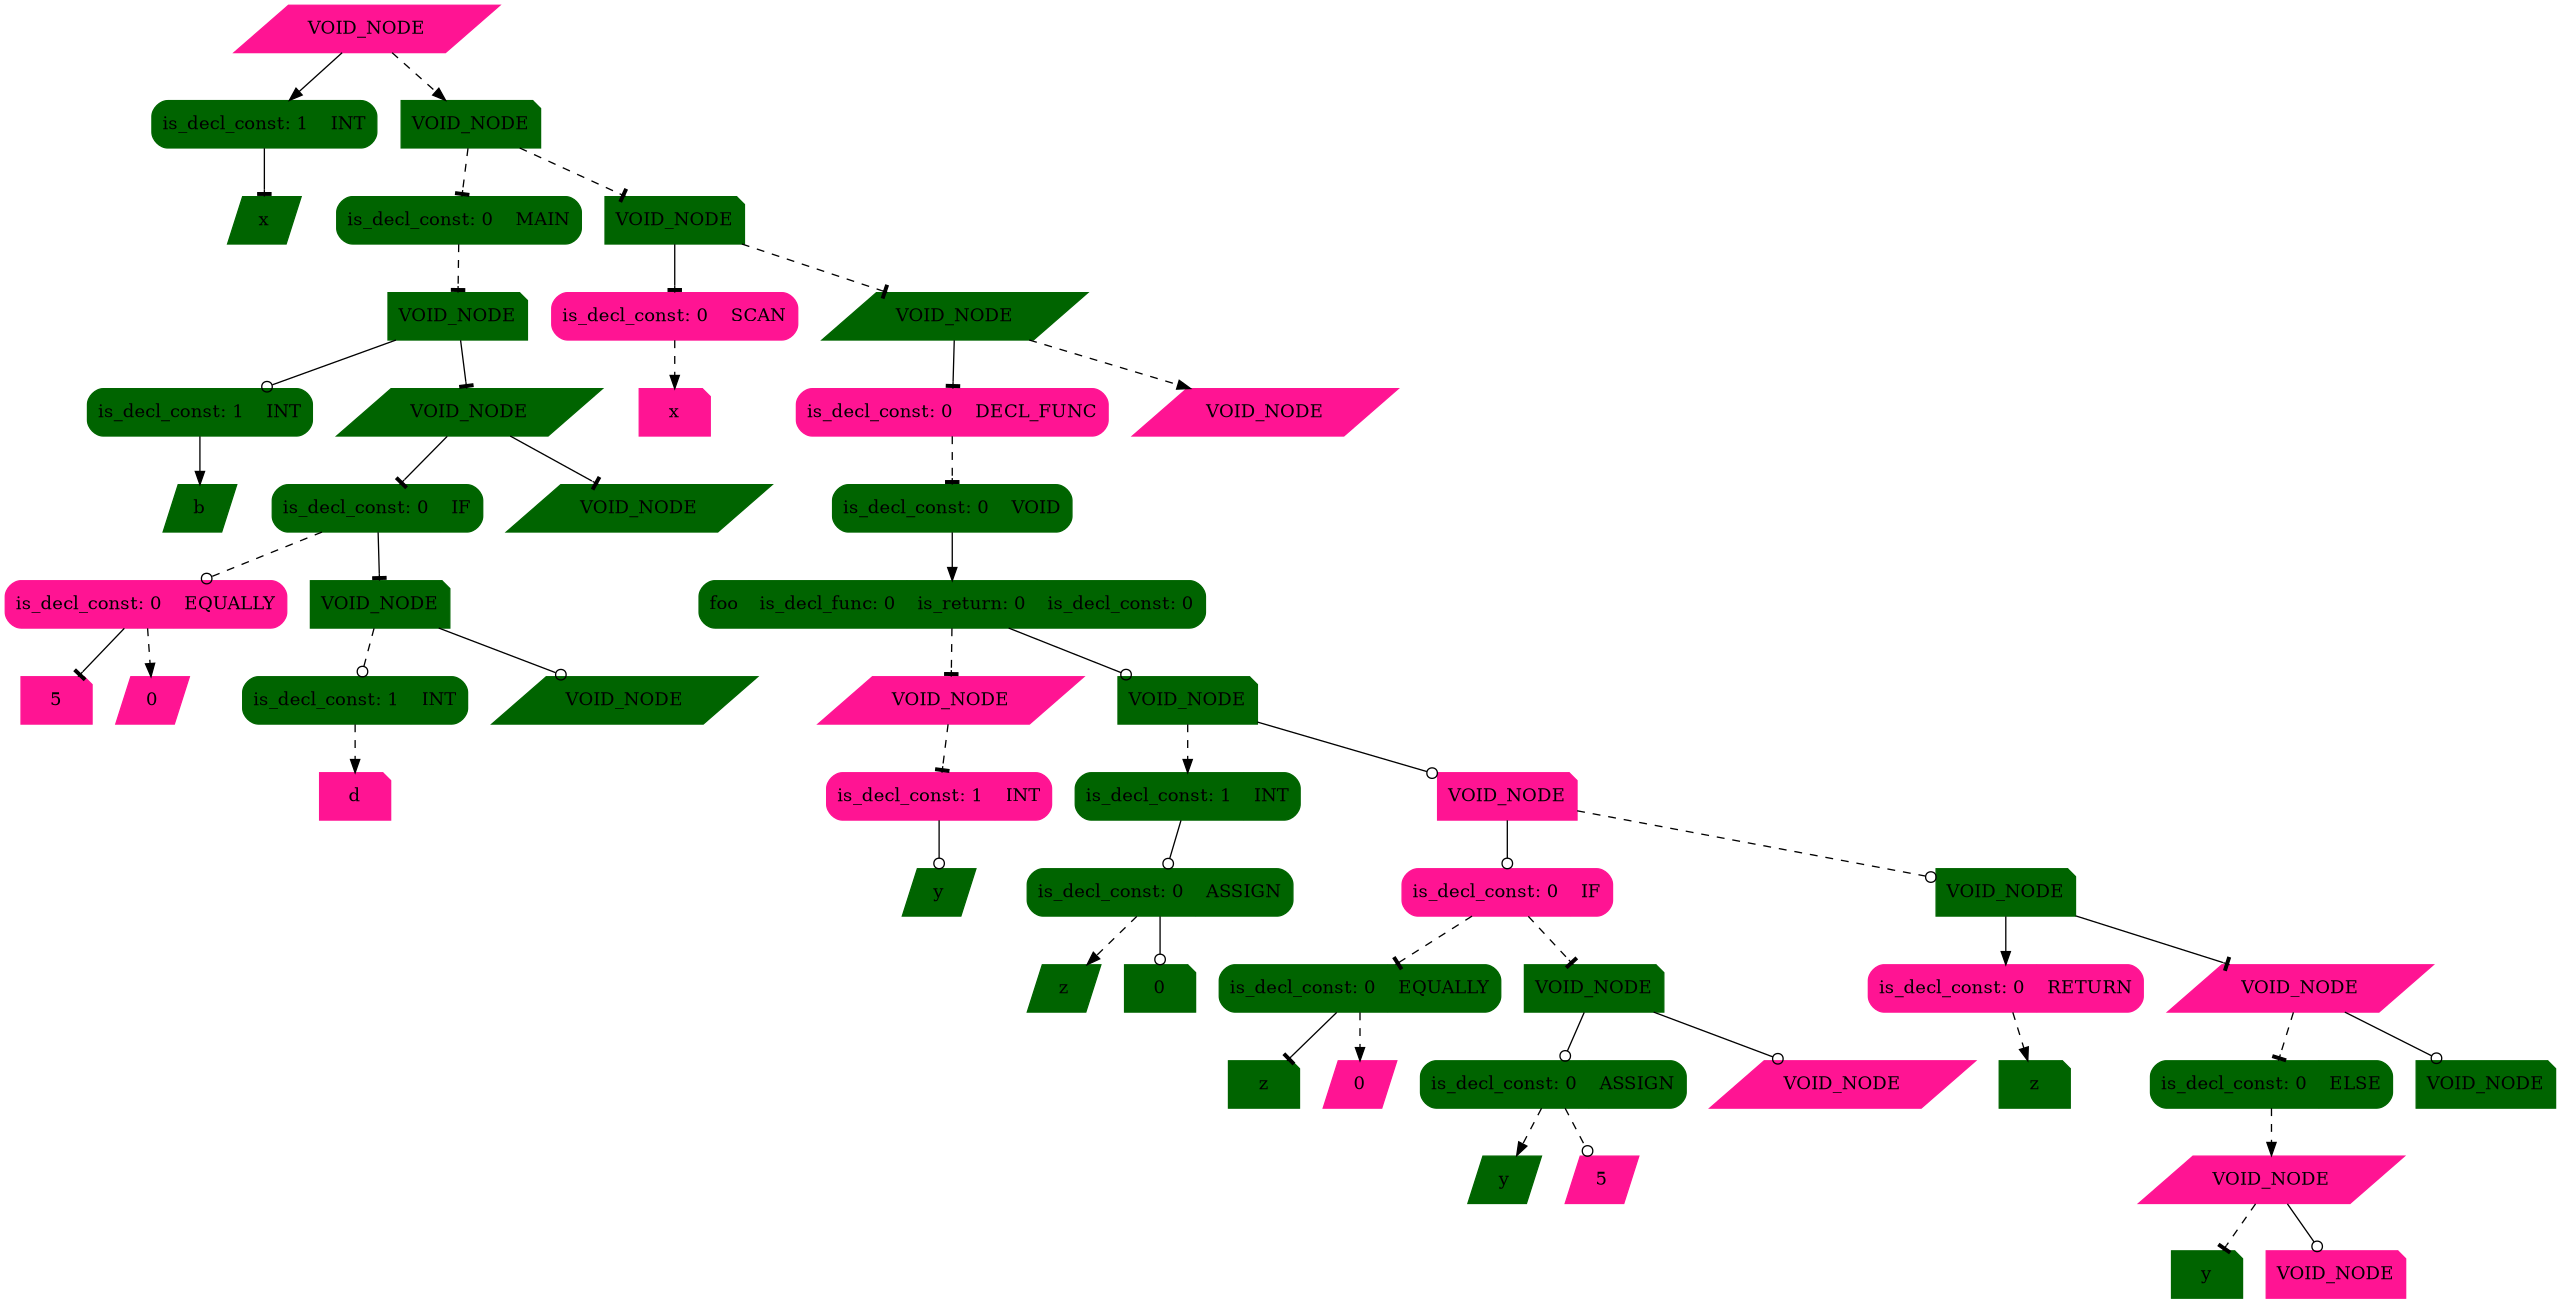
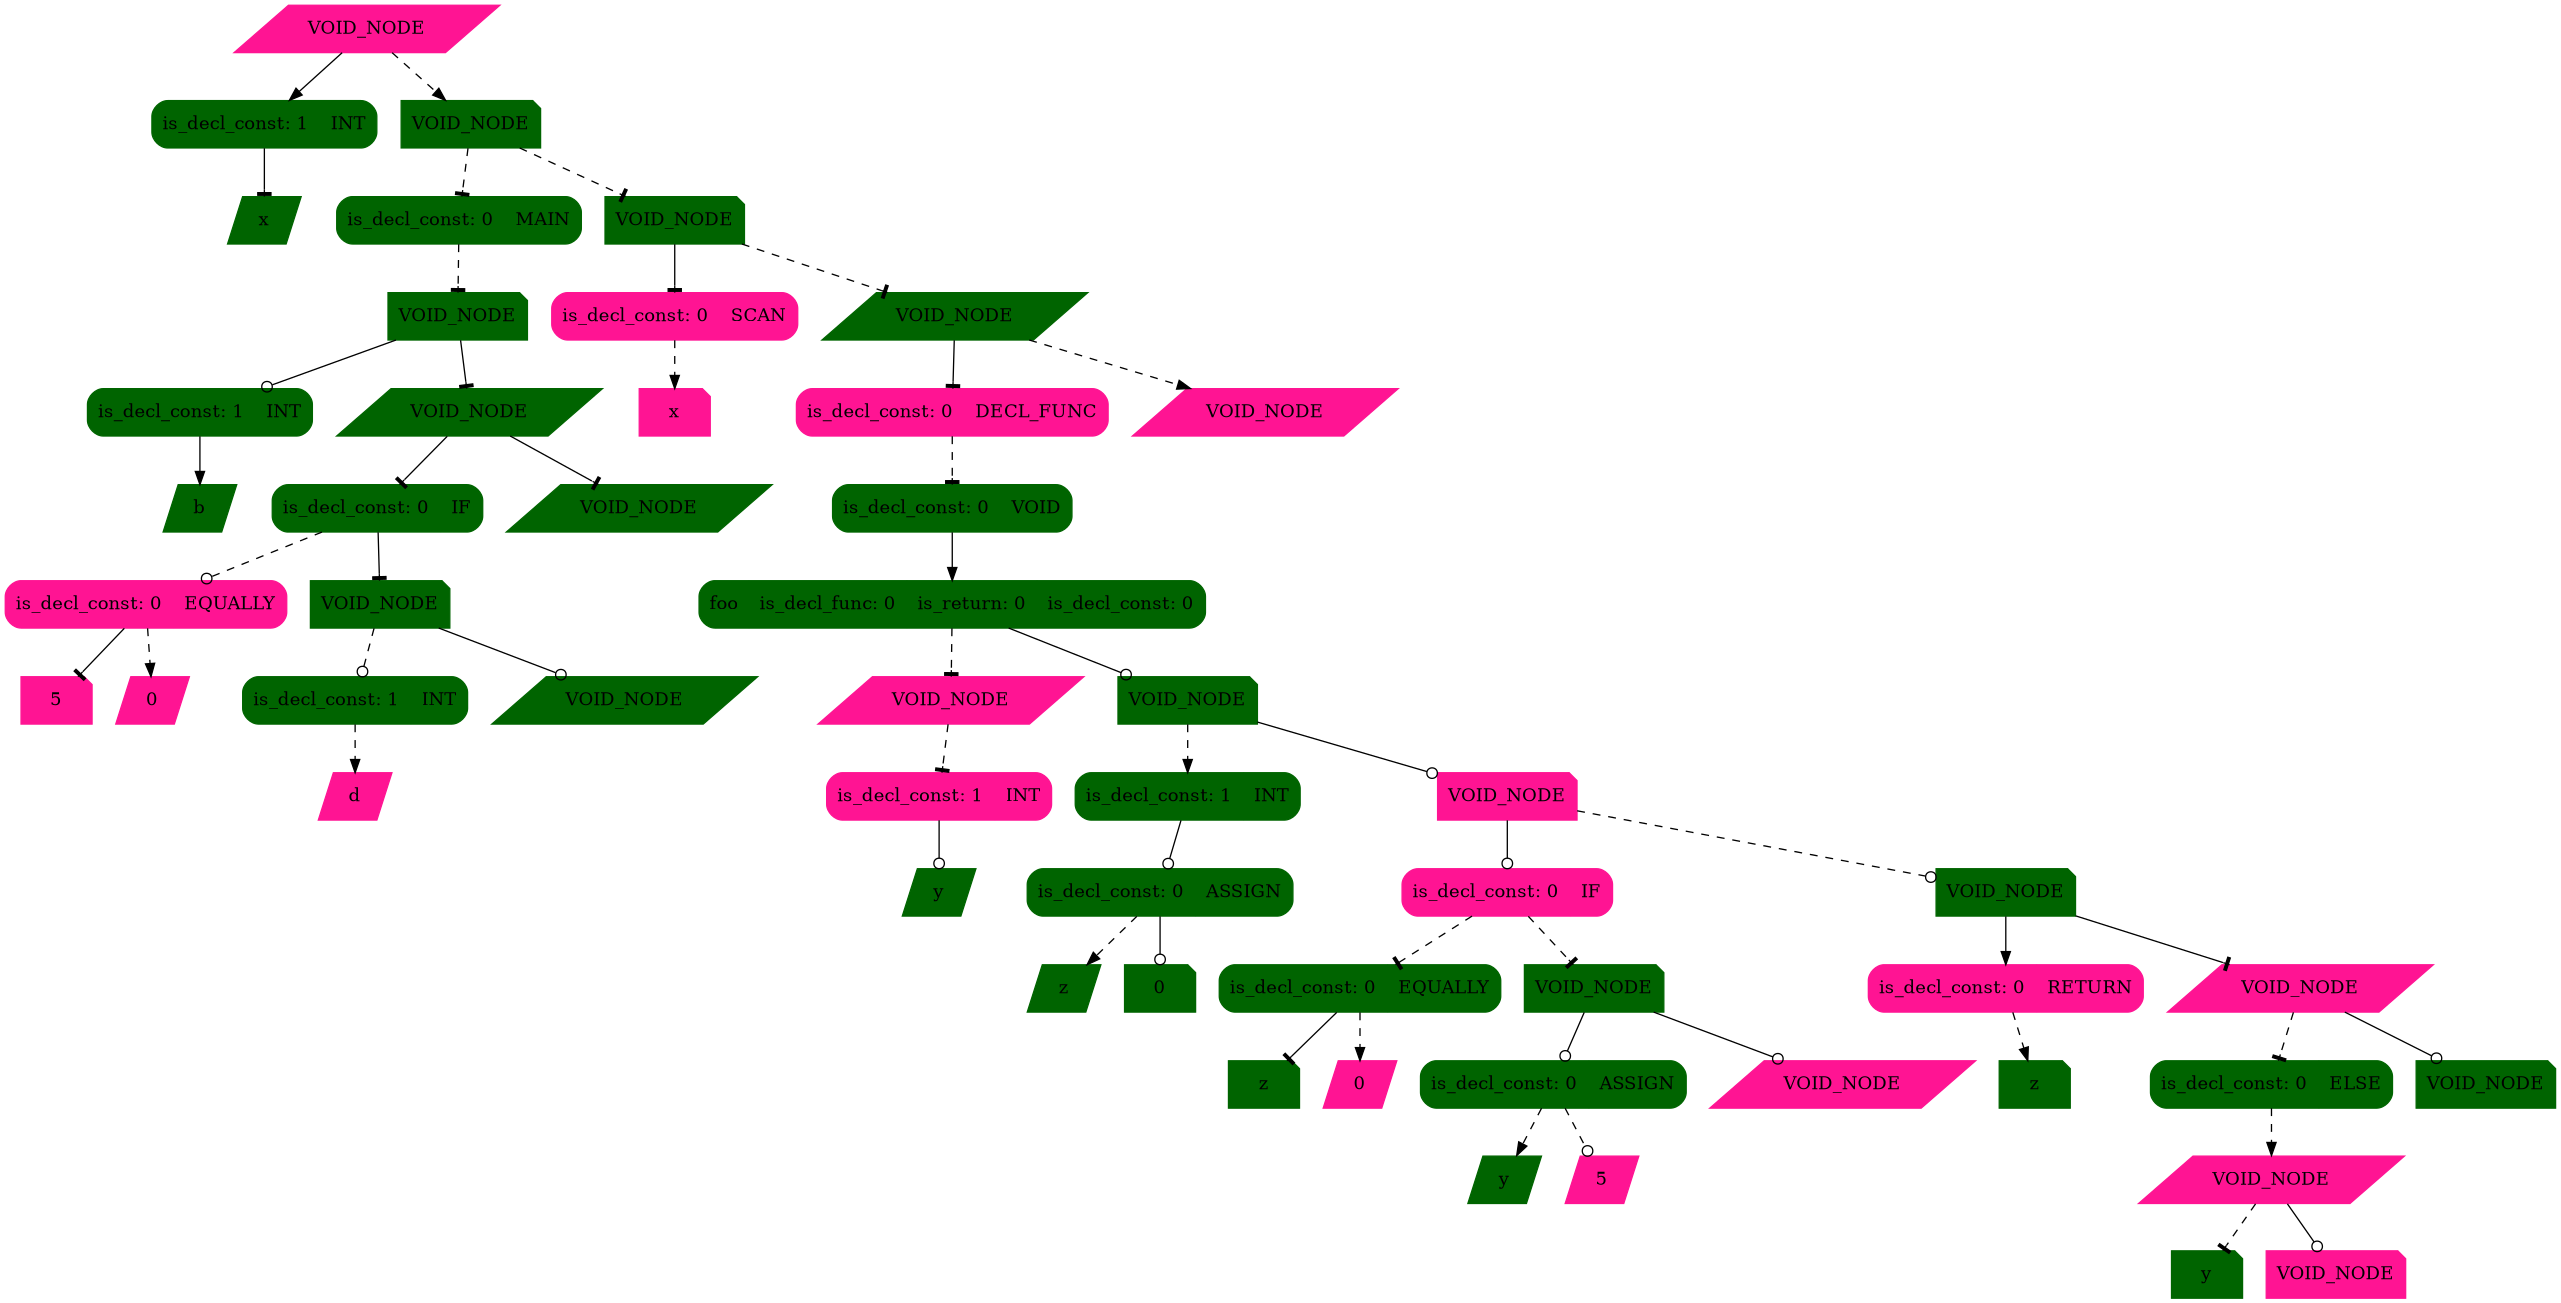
node "d": shape note -> parallelogram
